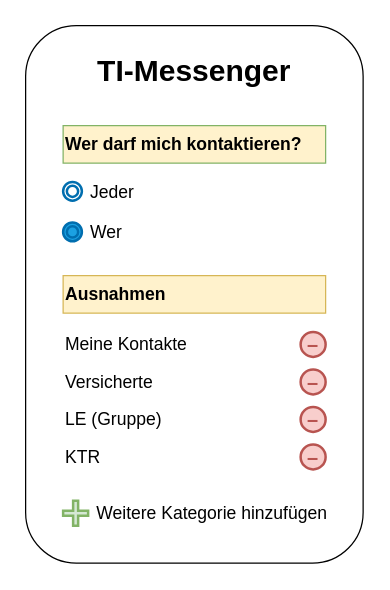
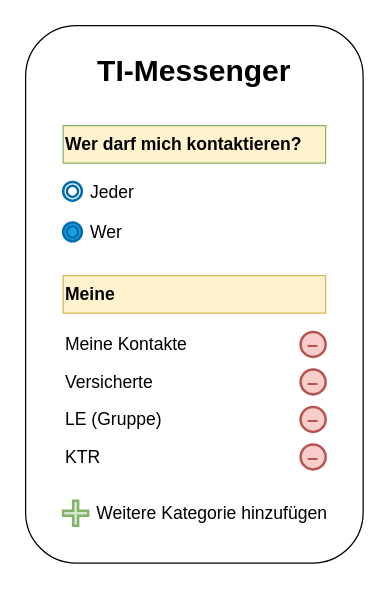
node "Ausnahmen": label "Ausnahmen" -> "Meine"
